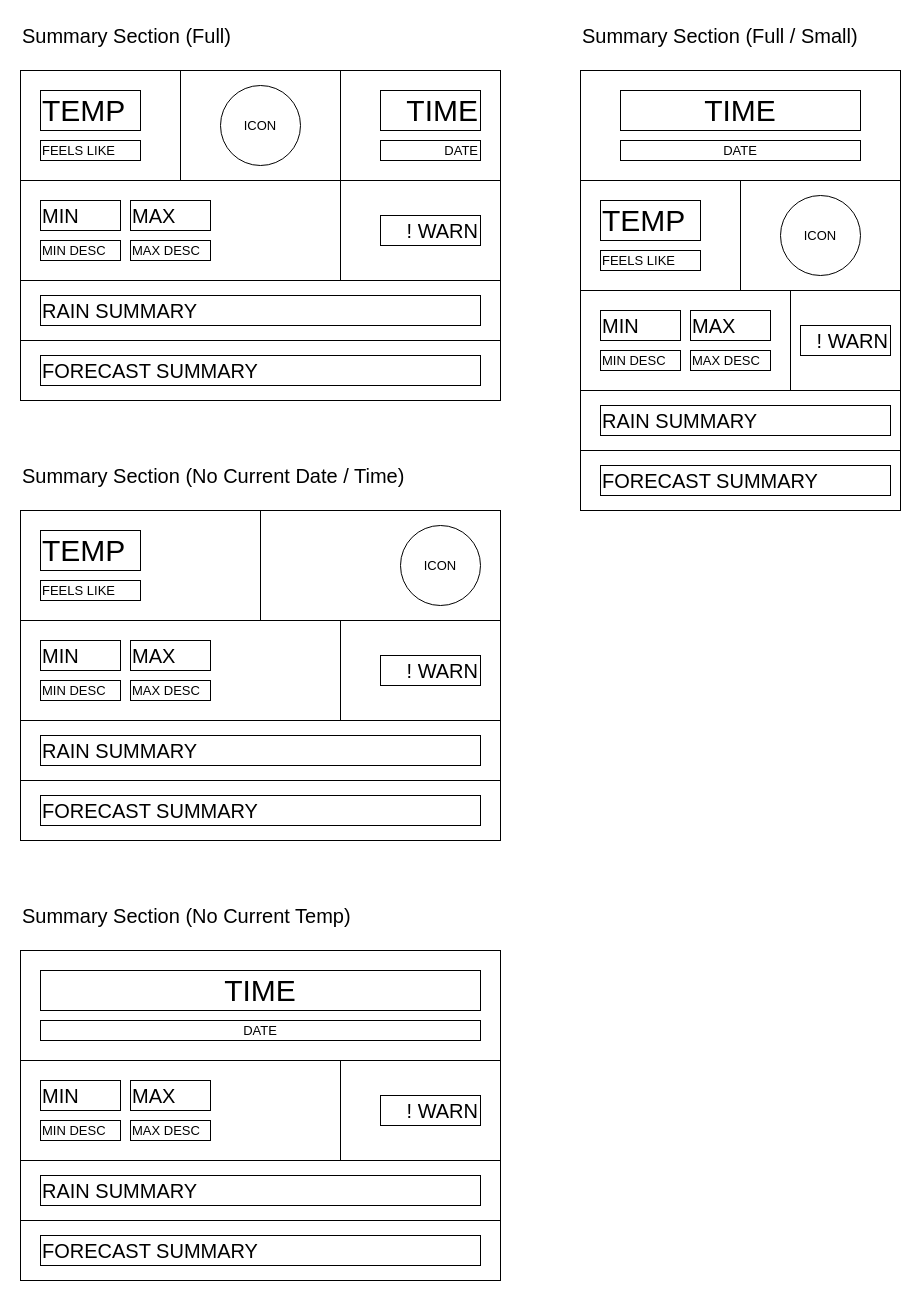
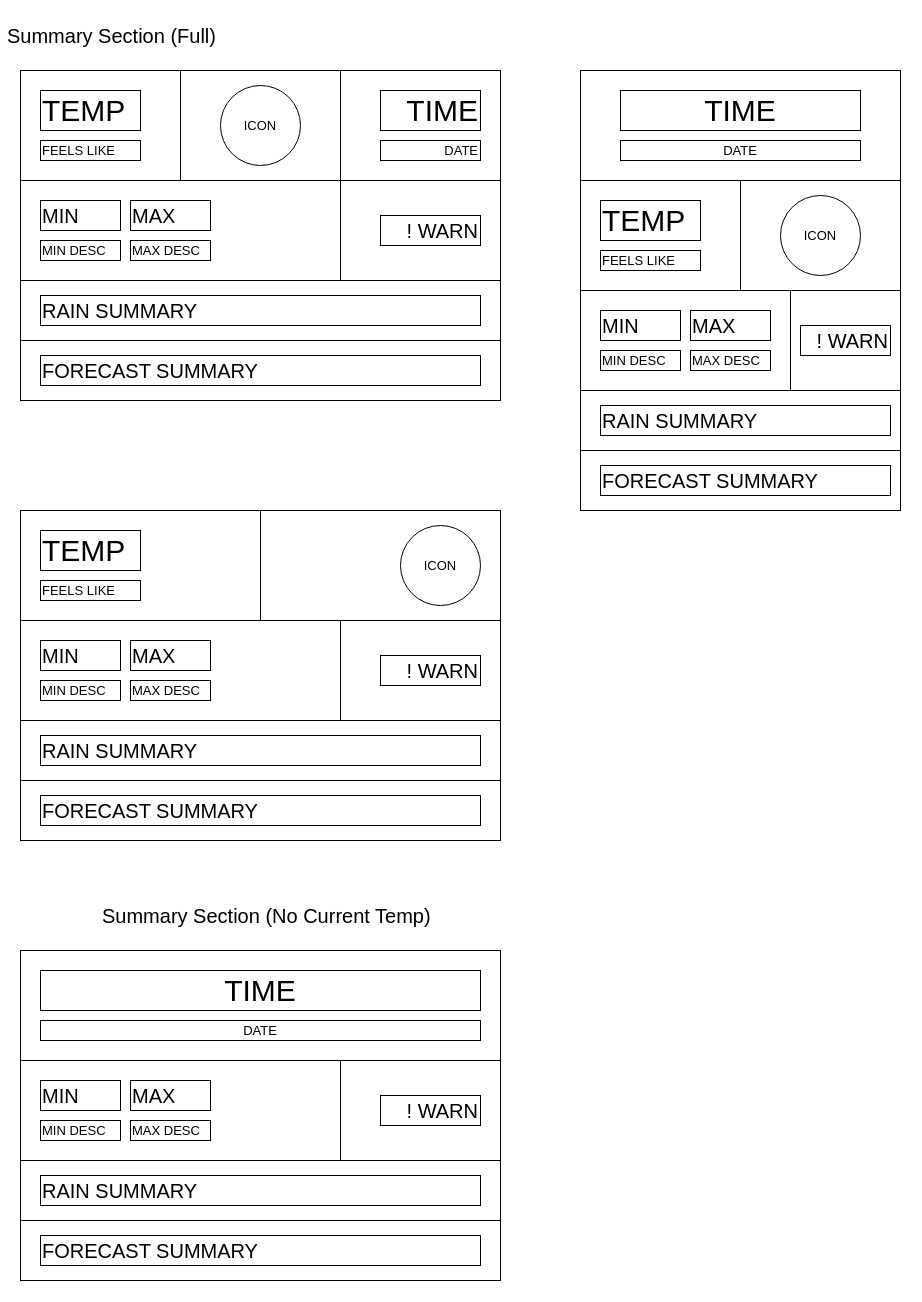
node "Summary Section (Full)": moved (181, 36) -> (166, 36)
node "Summary Section (Full / Small)": removed
node "Summary Section (No Current Date / Time)": removed
node "Summary Section (No Current Temp)": moved (191, 916) -> (271, 916)
